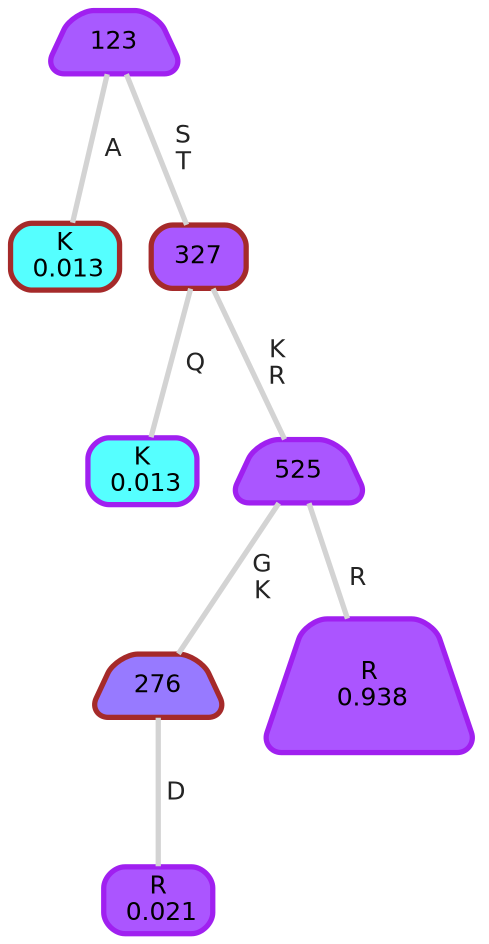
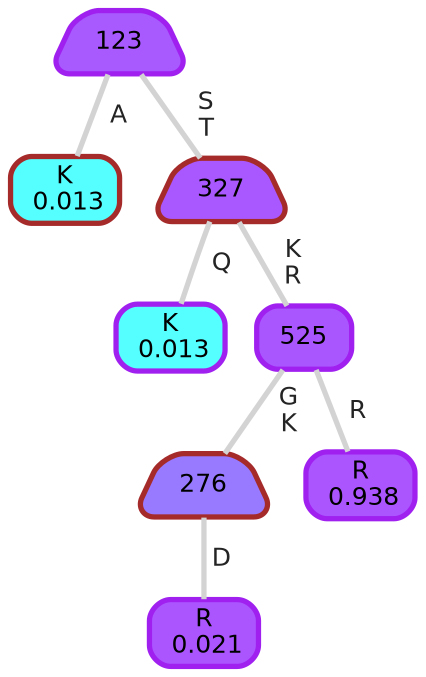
node "327": shape box -> trapezium
node "525": shape trapezium -> box
node "R 0.938": shape trapezium -> box
